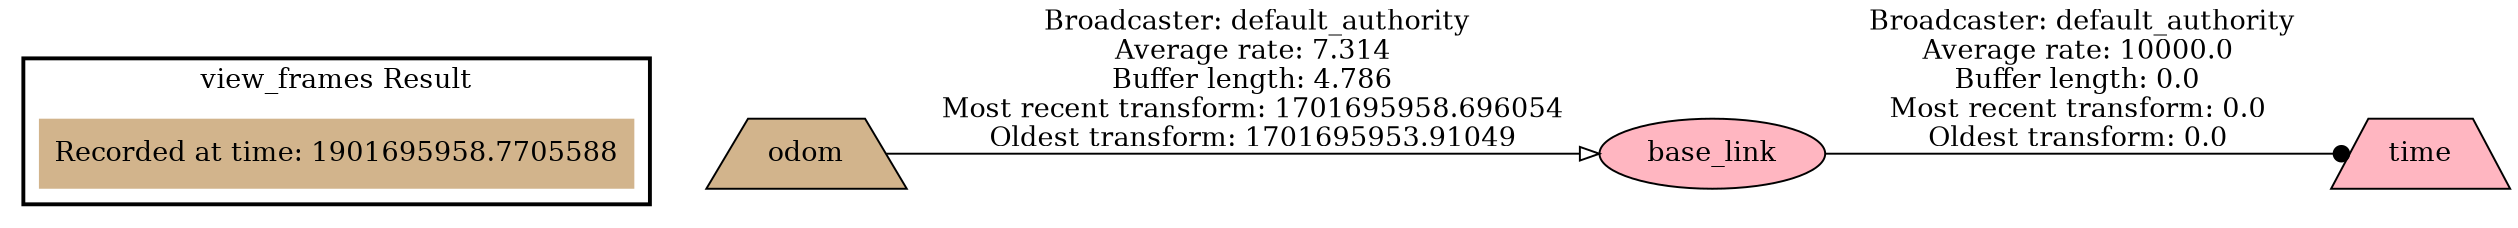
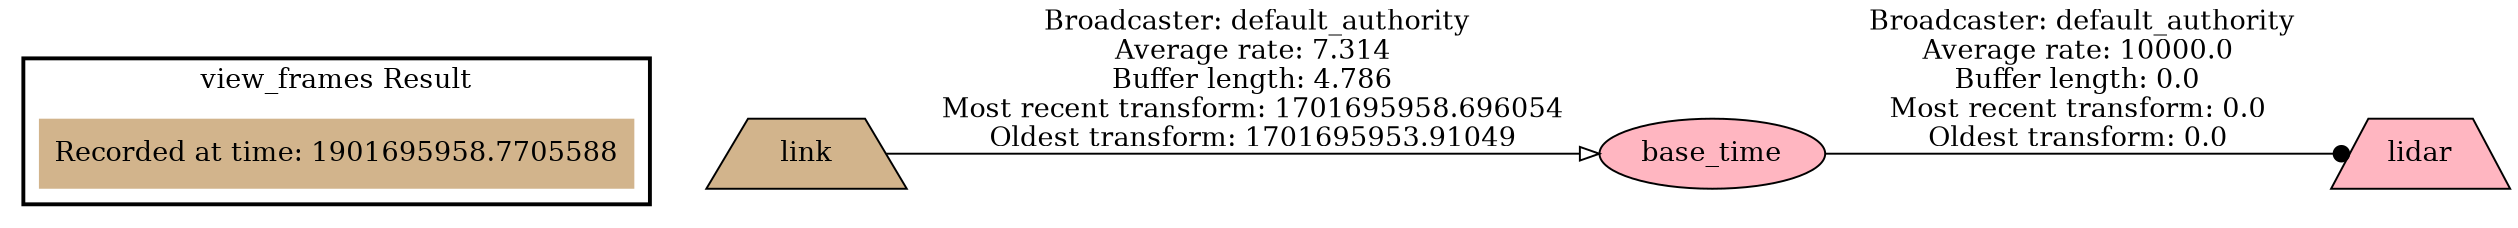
node "odom": label "odom" -> "link"
node "base_link": label "base_link" -> "base_time"
node "time": label "time" -> "lidar"
